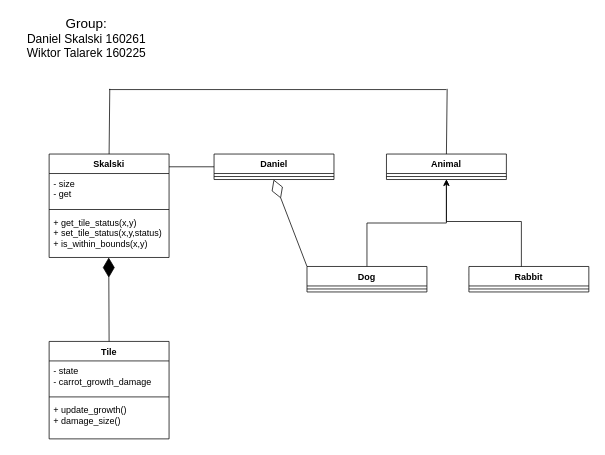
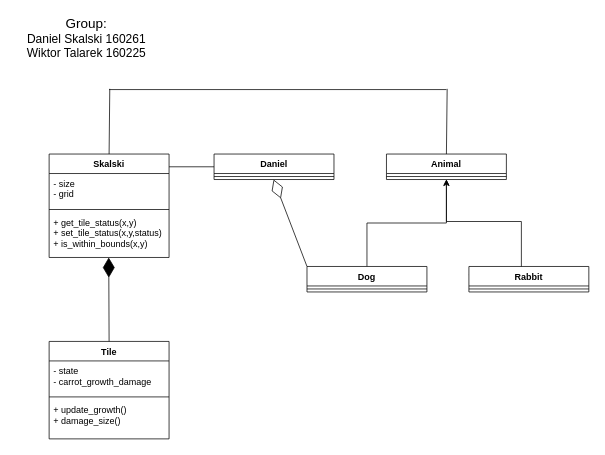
node "- size - get": label "- size - get" -> "- size - grid"
